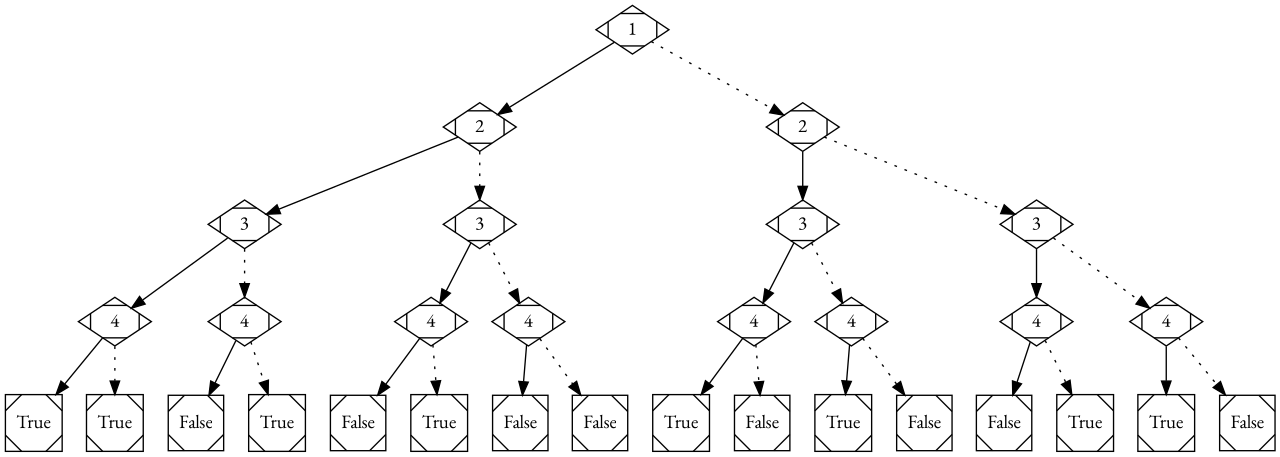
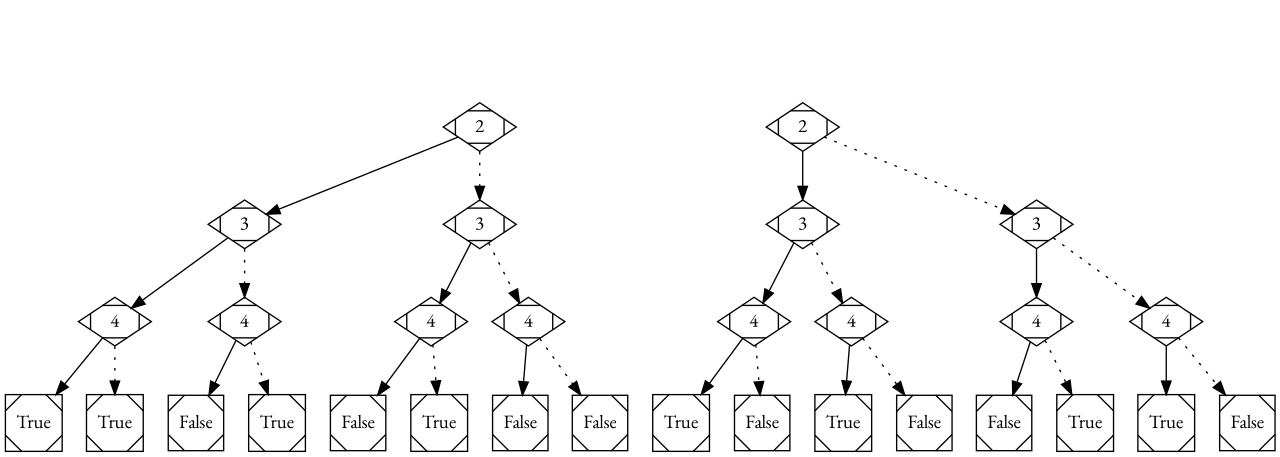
node "1": removed
